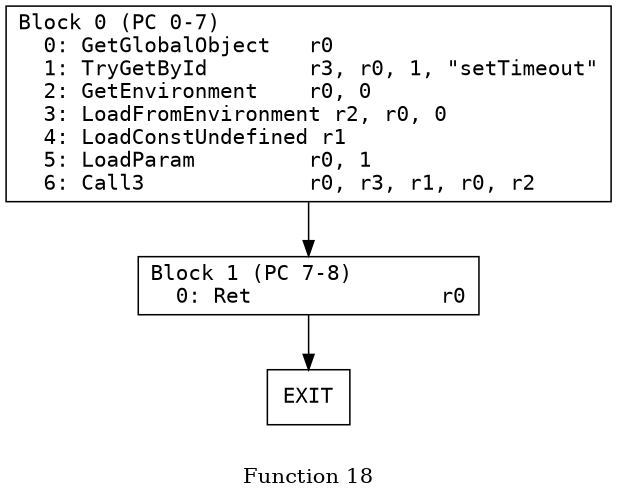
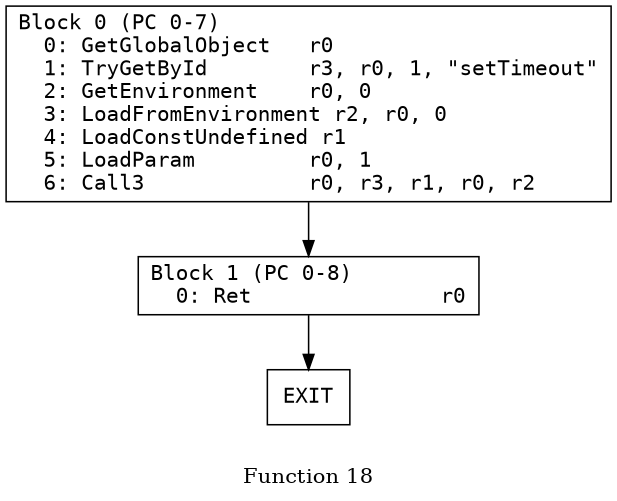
node "Block 1 (PC 7-8) 0: Ret               r0": label "Block 1 (PC 7-8) 0: Ret               r0" -> "Block 1 (PC 0-8) 0: Ret               r0"
